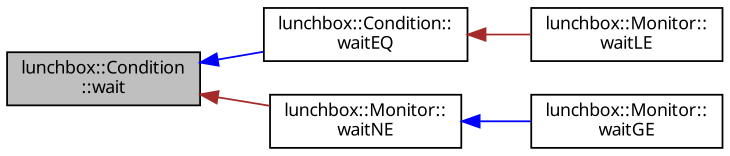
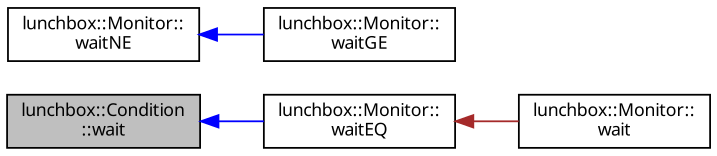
node "lunchbox::Condition:: waitEQ": label "lunchbox::Condition:: waitEQ" -> "lunchbox::Monitor:: waitEQ"
node "lunchbox::Monitor:: waitLE": label "lunchbox::Monitor:: waitLE" -> "lunchbox::Monitor:: wait"
edge "lunchbox::Monitor:: waitNE" -> "lunchbox::Condition ::wait": removed
